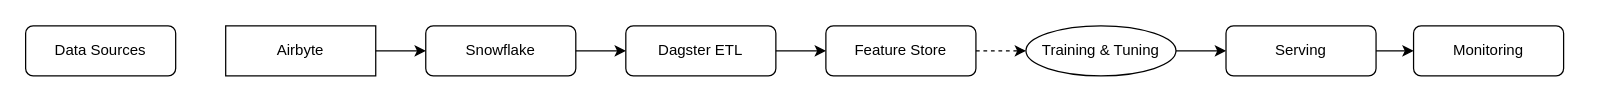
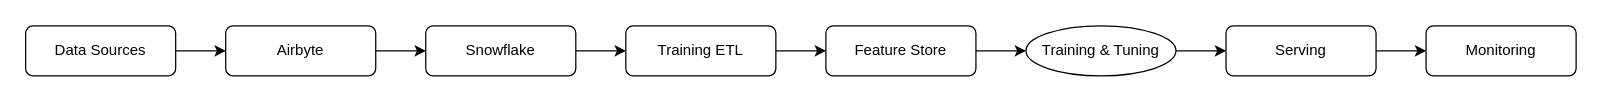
edge "Data Sources" -> "Airbyte": added
node "Airbyte": shape rectangle -> rounded rectangle
node "Dagster ETL": label "Dagster ETL" -> "Training ETL"
edge "Feature Store" -> "Training & Tuning": style dashed -> solid
node "Monitoring": moved (1488, 51) -> (1501, 51)
